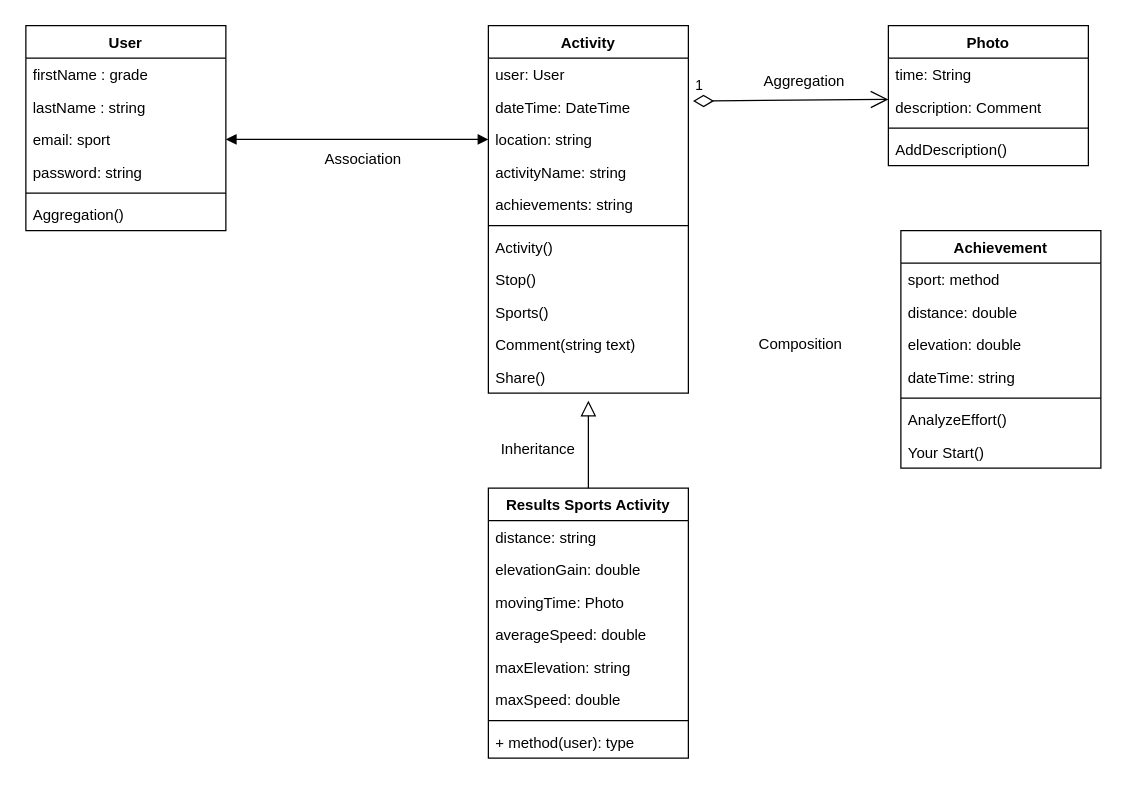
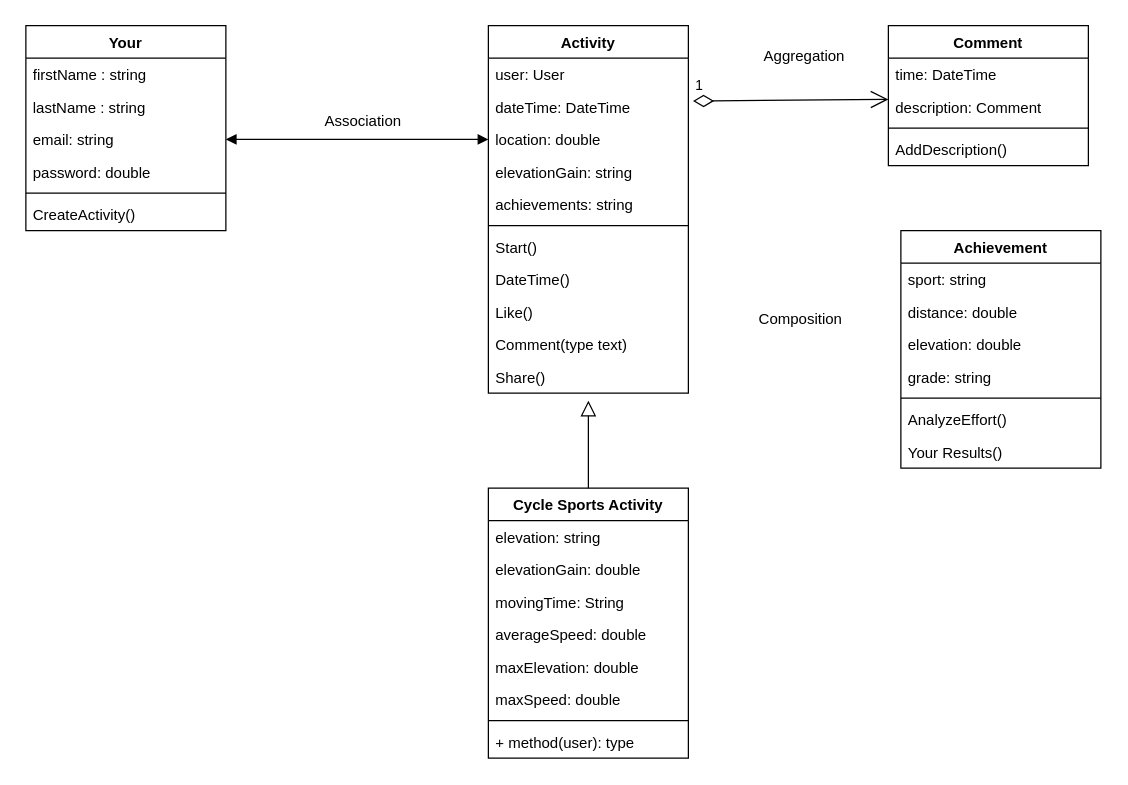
node "User": label "User" -> "Your"
node "Photo": label "Photo" -> "Comment"
node "firstName : grade": label "firstName : grade" -> "firstName : string"
node "time: String": label "time: String" -> "time: DateTime"
node "Aggregation": moved (804, 82) -> (804, 57)
node "email: sport": label "email: sport" -> "email: string"
node "location: string": label "location: string" -> "location: double"
node "Association": moved (363, 159) -> (363, 122)
node "password: string": label "password: string" -> "password: double"
node "activityName: string": label "activityName: string" -> "elevationGain: string"
node "Aggregation()": label "Aggregation()" -> "CreateActivity()"
node "Activity()": label "Activity()" -> "Start()"
node "Stop()": label "Stop()" -> "DateTime()"
node "sport: method": label "sport: method" -> "sport: string"
node "Sports()": label "Sports()" -> "Like()"
node "Composition": moved (801, 344) -> (801, 319)
node "Comment(string text)": label "Comment(string text)" -> "Comment(type text)"
node "dateTime: string": label "dateTime: string" -> "grade: string"
node "Inheritance": removed
node "Your Start()": label "Your Start()" -> "Your Results()"
node "Results Sports Activity": label "Results Sports Activity" -> "Cycle Sports Activity"
node "distance: string": label "distance: string" -> "elevation: string"
node "movingTime: Photo": label "movingTime: Photo" -> "movingTime: String"
node "maxElevation: string": label "maxElevation: string" -> "maxElevation: double"
